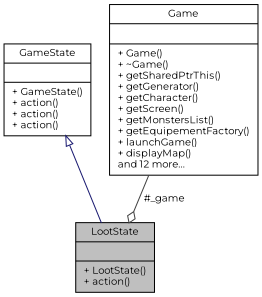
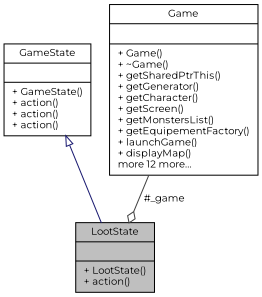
node "Game": text "and 12 more..." -> "more 12 more..."
